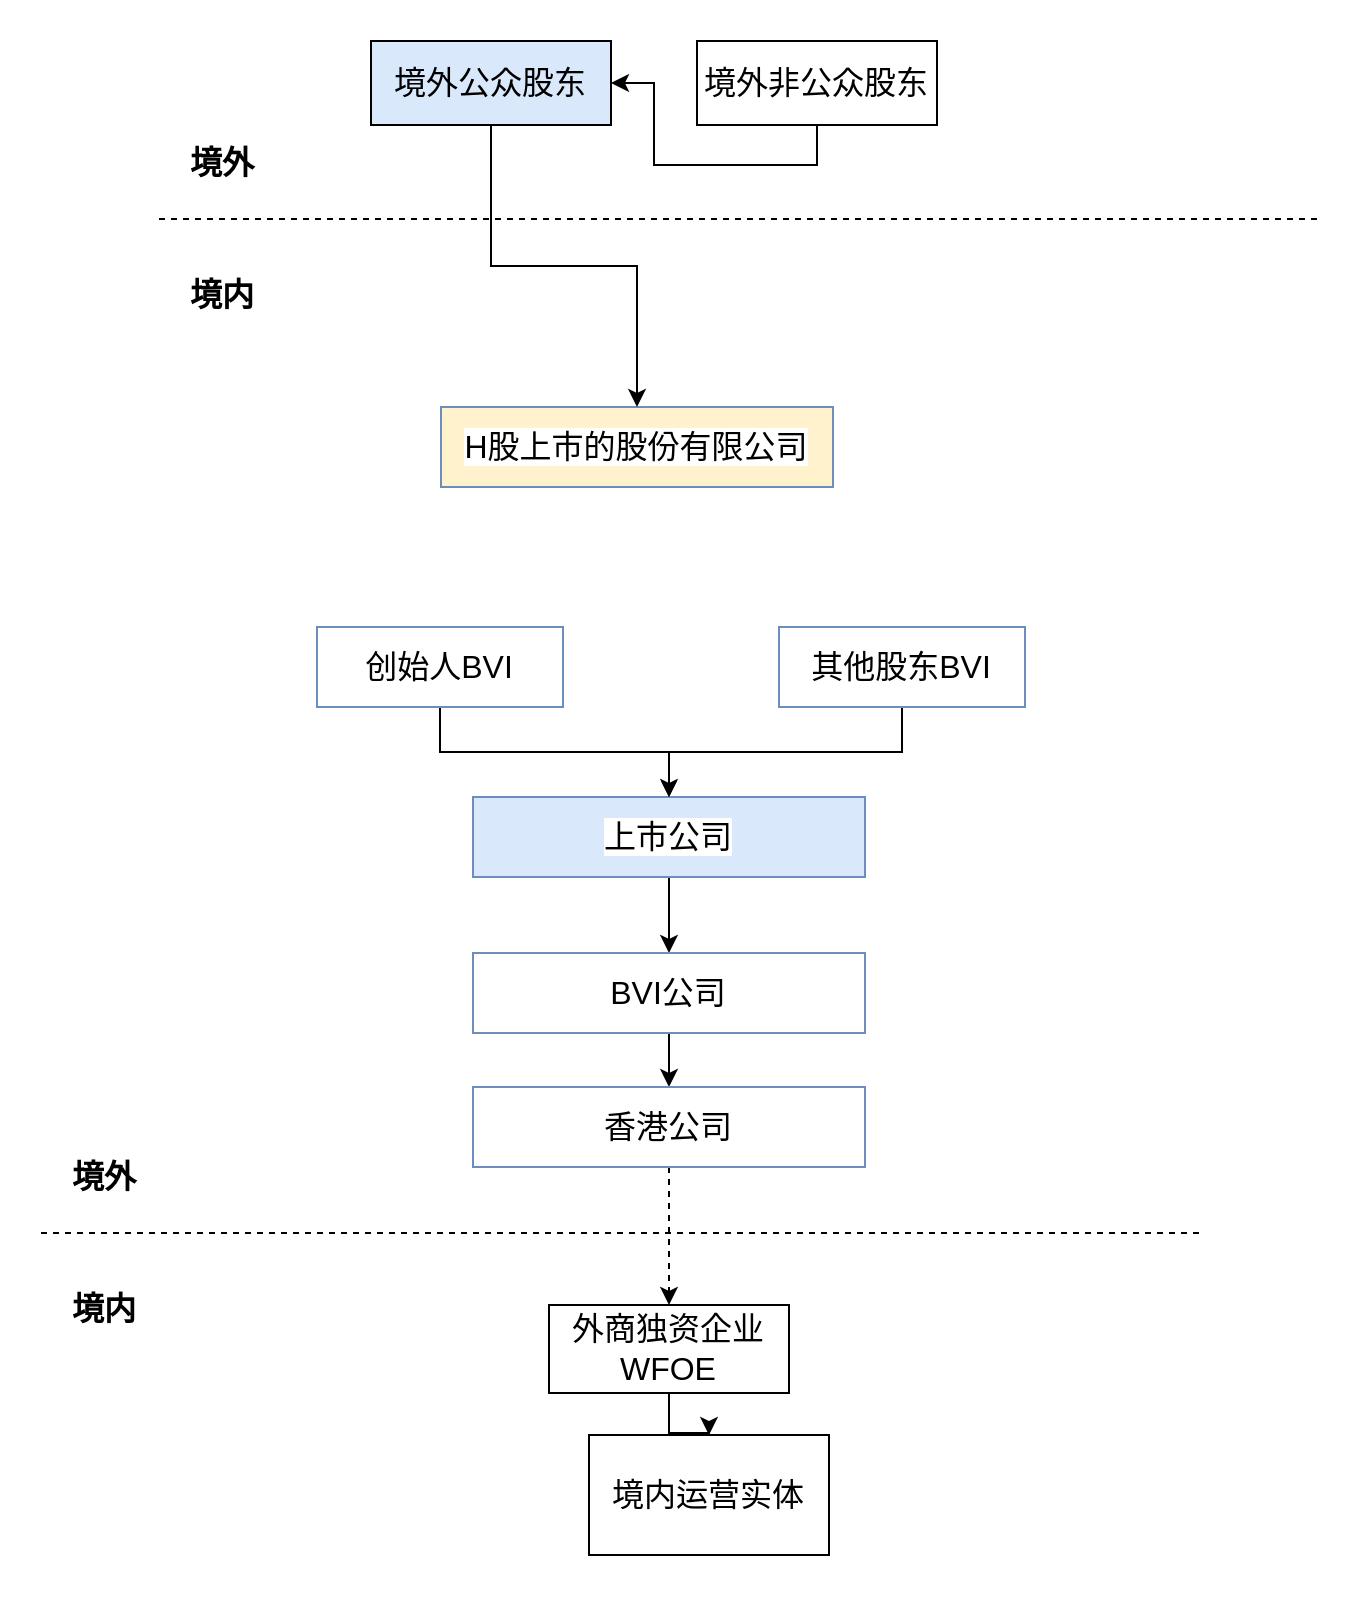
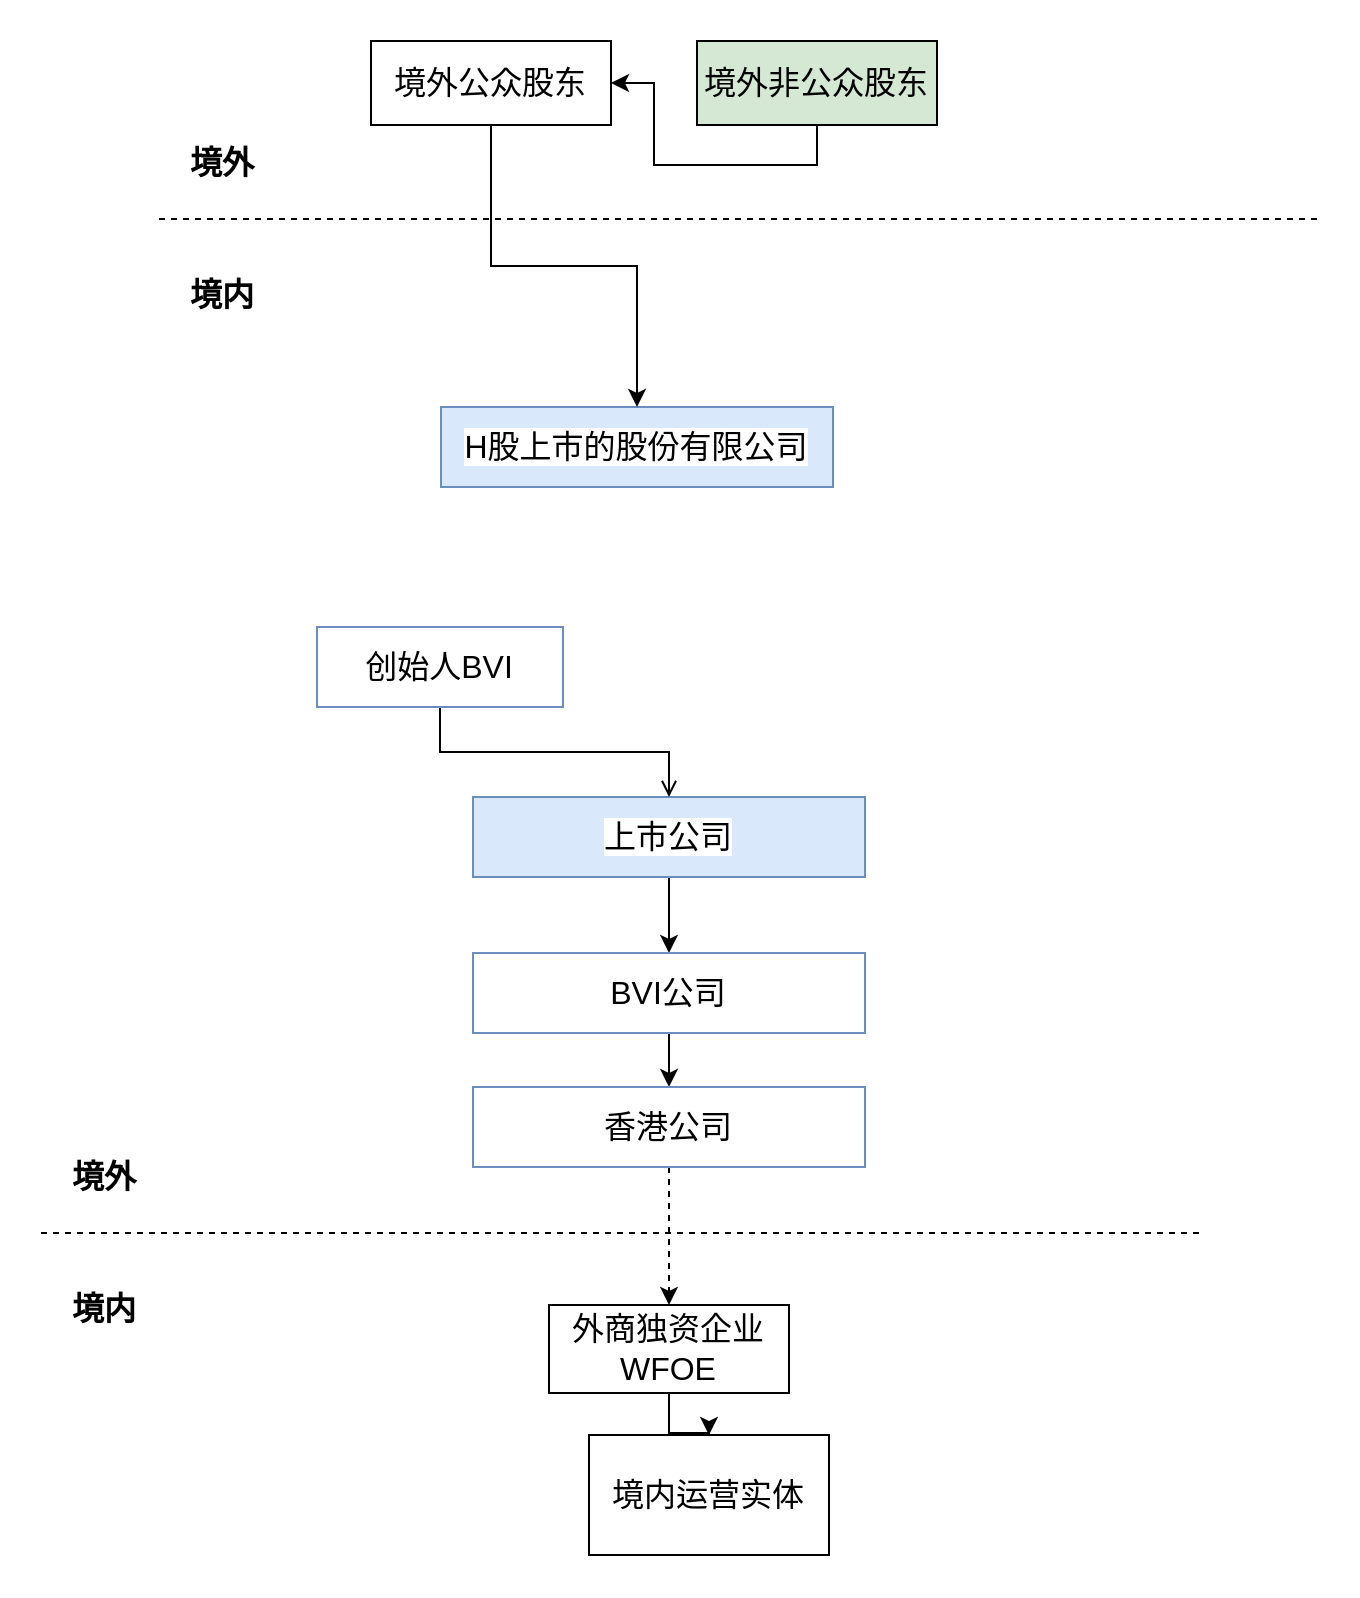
node "境外公众股东": fillcolor #dae8fc -> #ffffff
node "境外非公众股东": fillcolor #ffffff -> #d5e8d4
node "H股上市的股份有限公司": fillcolor #fff2cc -> #dae8fc
node "其他股东BVI": removed
edge "其他股东BVI" -> "上市公司": removed
